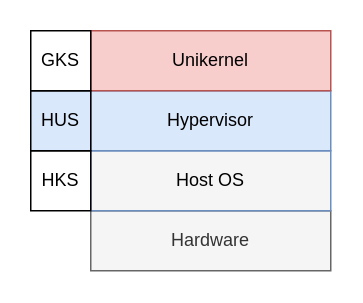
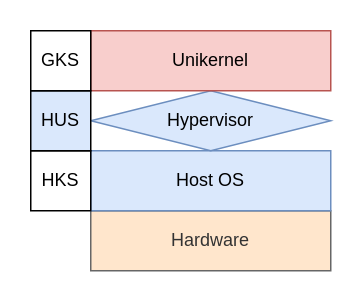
node "Hypervisor": shape rectangle -> diamond
node "Host OS": fillcolor #f5f5f5 -> #dae8fc
node "Hardware": fillcolor #f5f5f5 -> #ffe6cc
